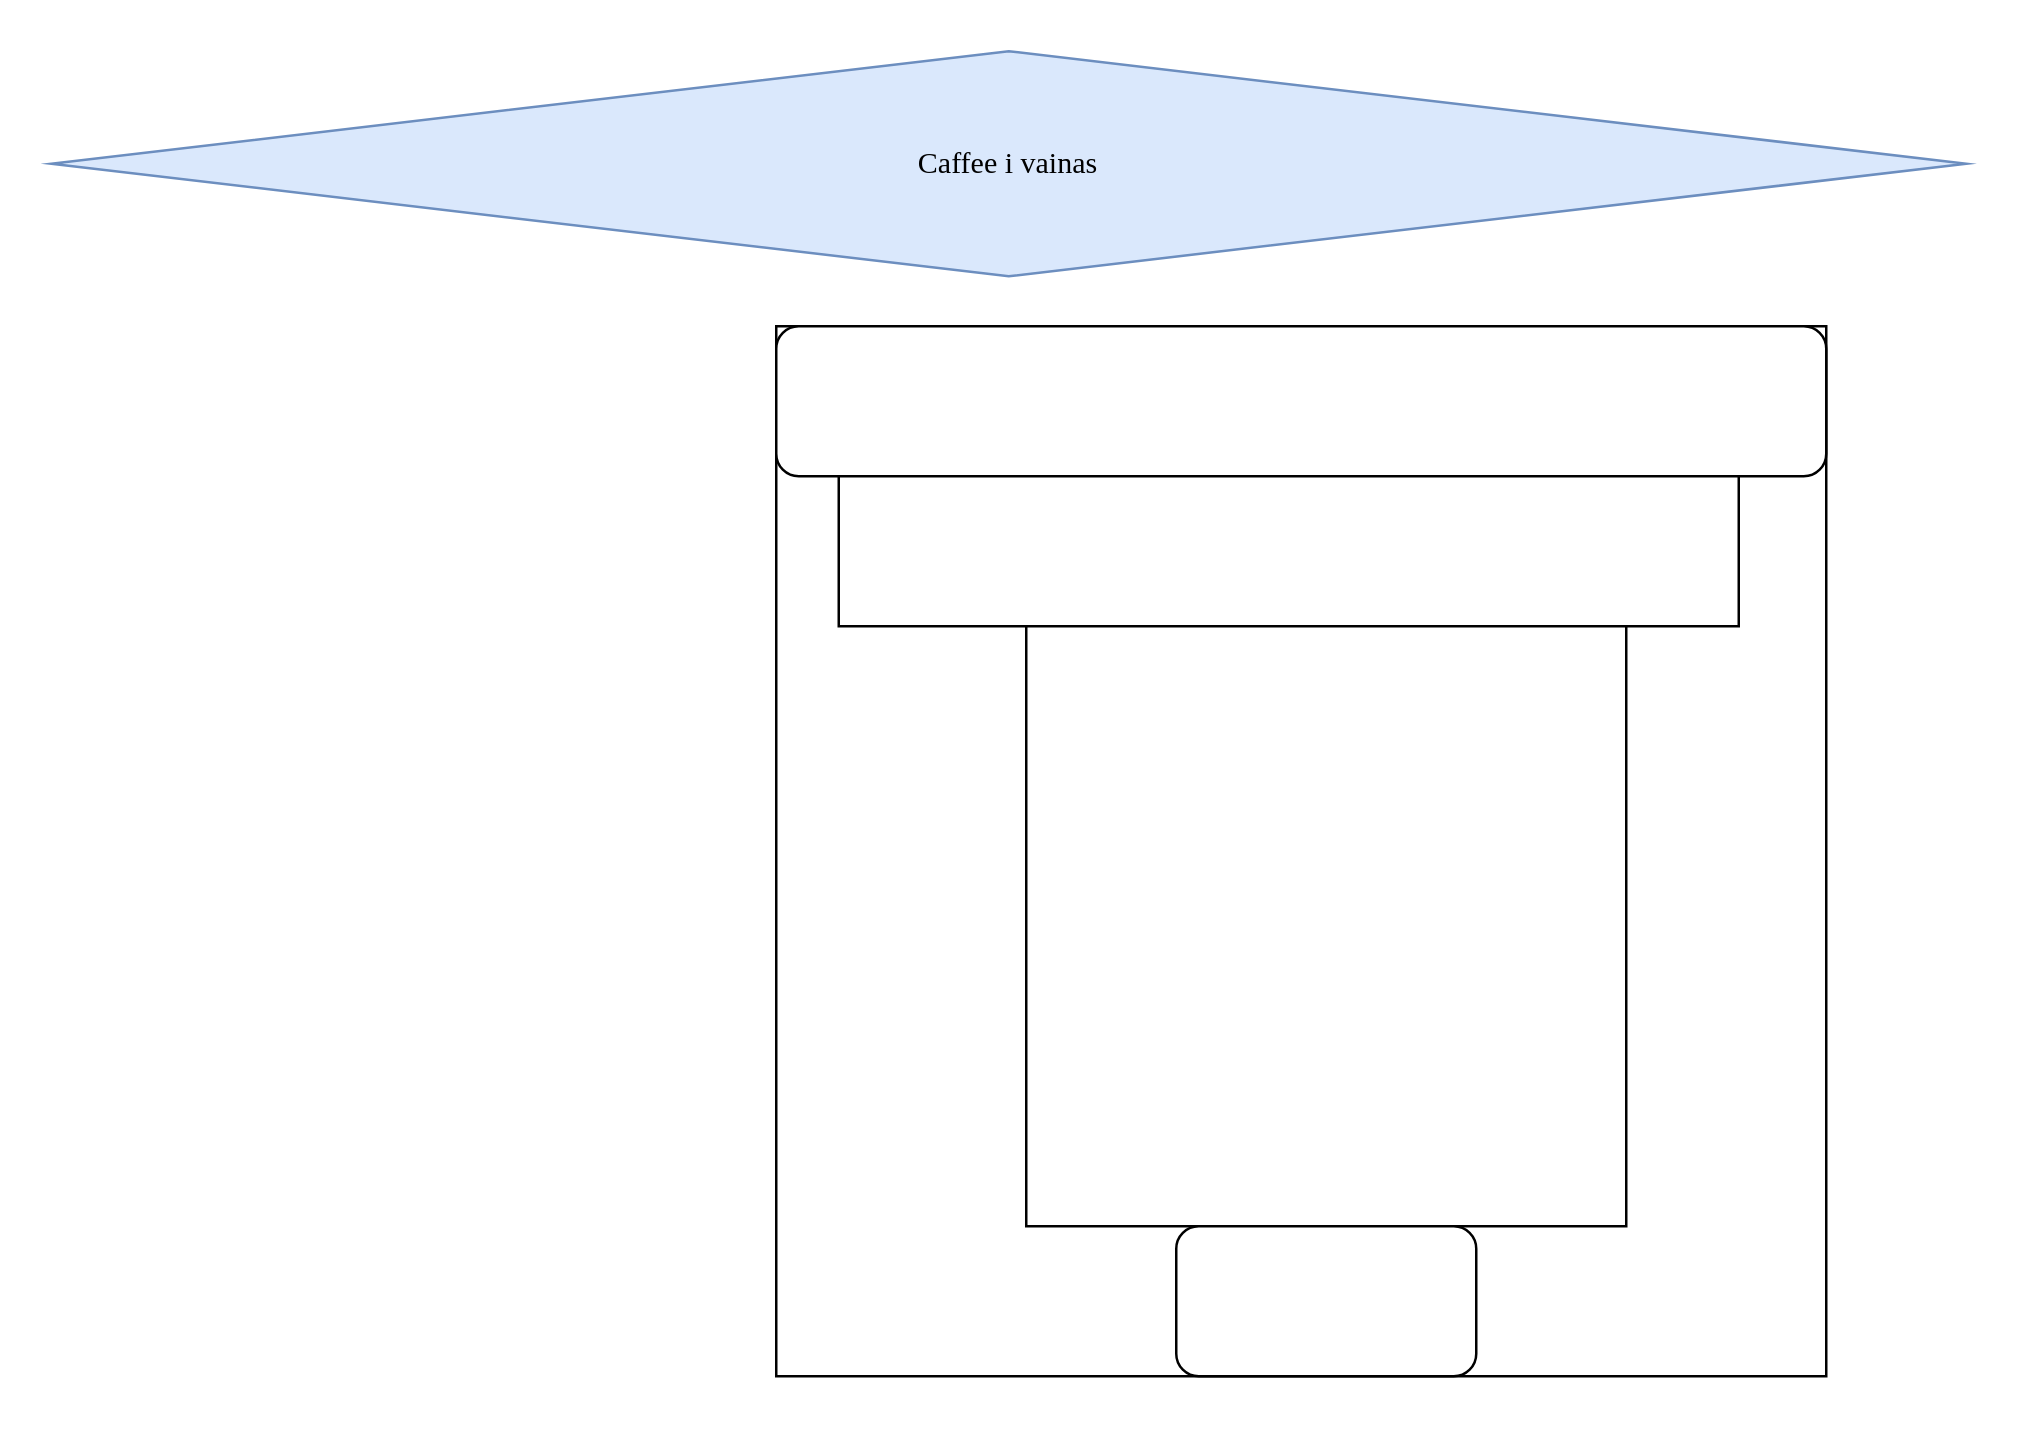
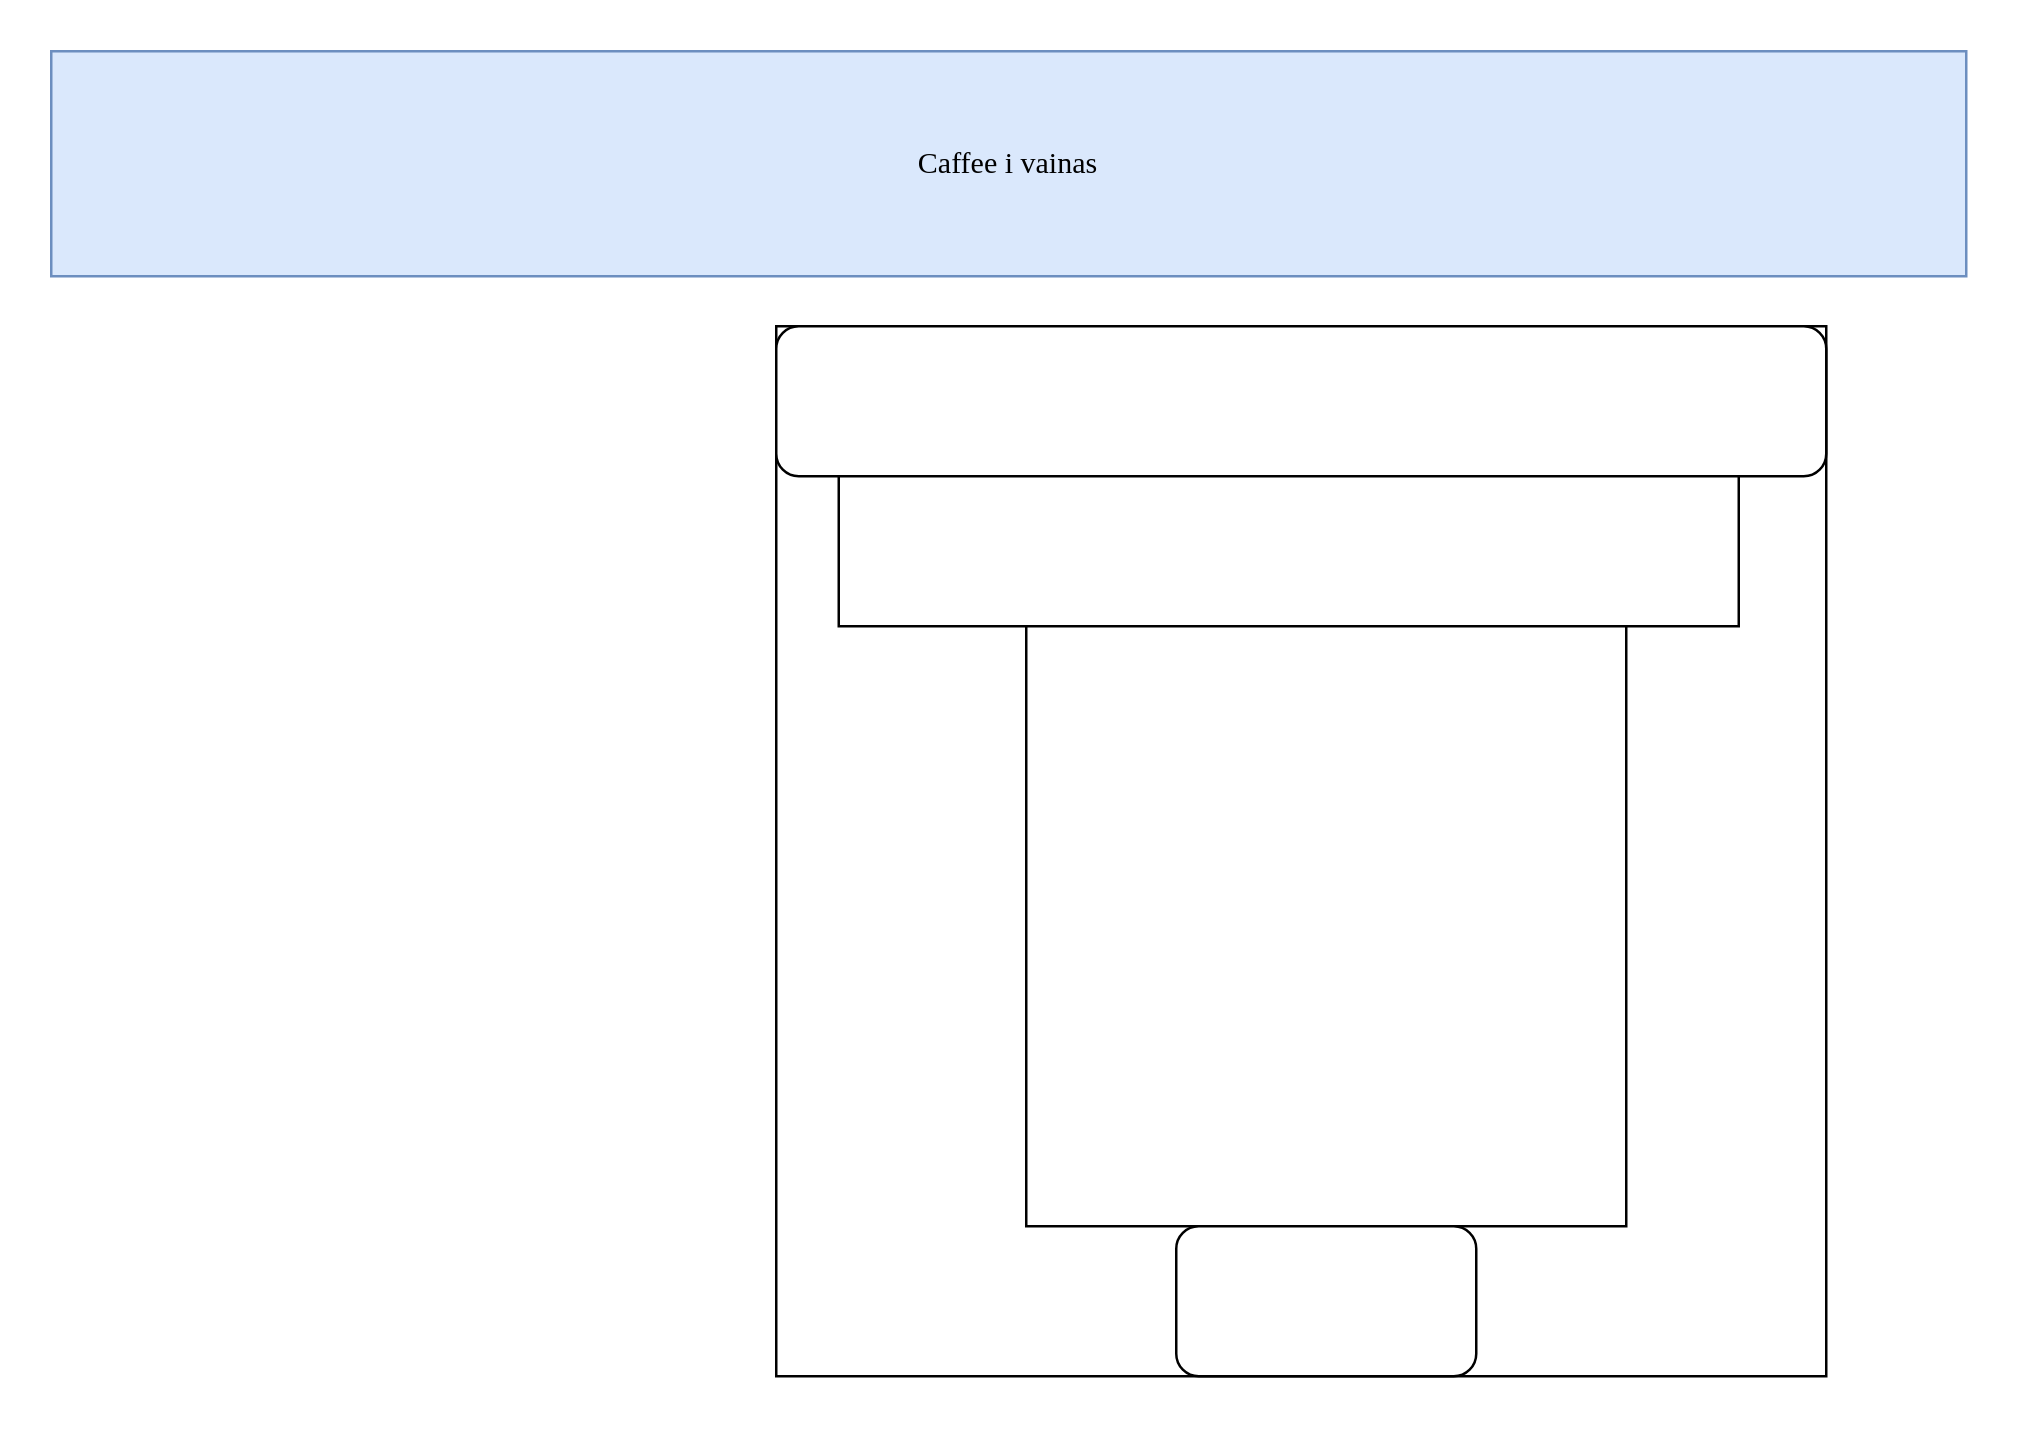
node "Caffee i vainas": shape diamond -> rectangle
